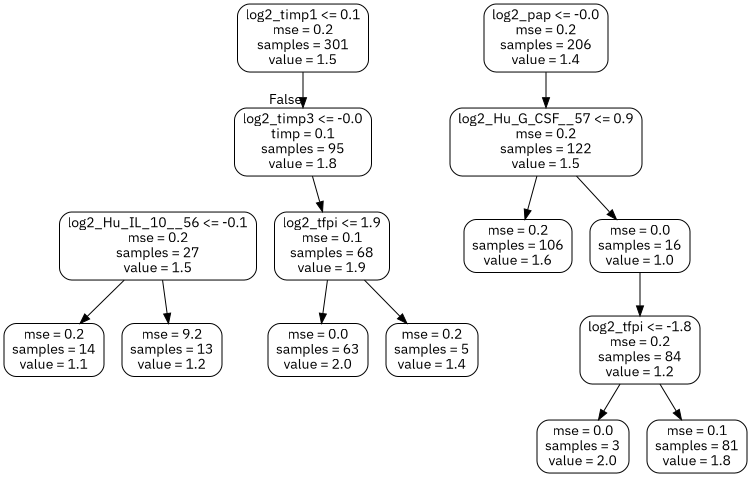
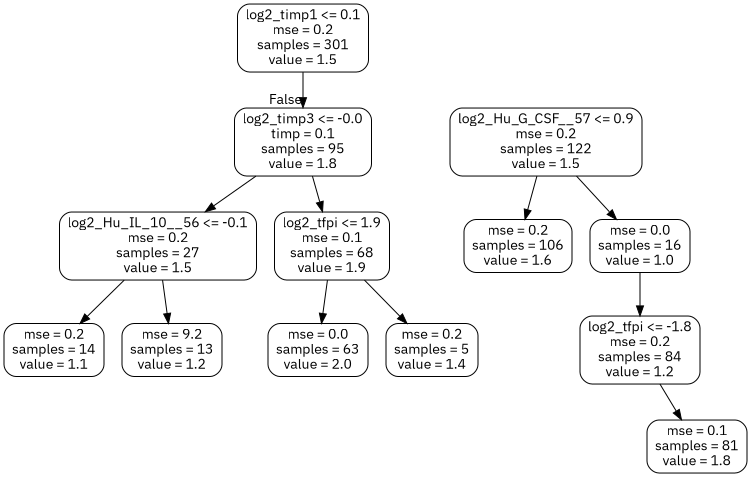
node "log2_pap <= -0.0 mse = 0.2 samples = 206 value = 1.4": removed
edge "log2_timp3 <= -0.0 timp = 0.1 samples = 95 value = 1.8" -> "log2_Hu_IL_10__56 <= -0.1 mse = 0.2 samples = 27 value = 1.5": added
node "mse = 0.0 samples = 3 value = 2.0": removed
